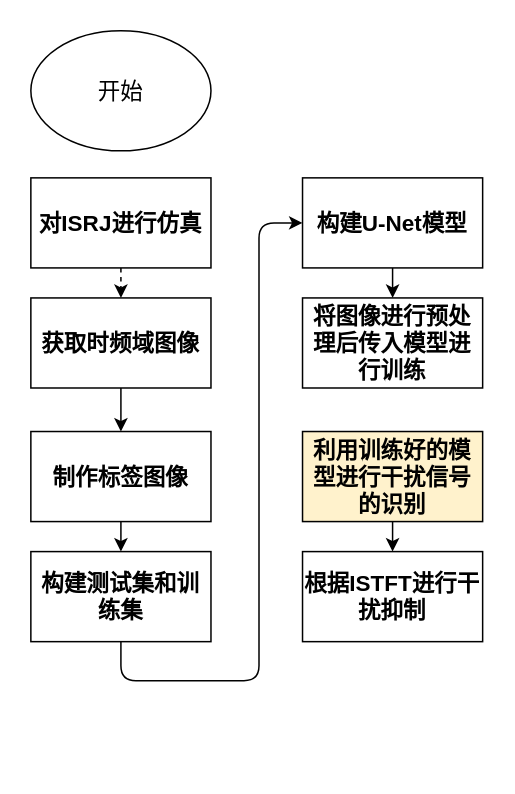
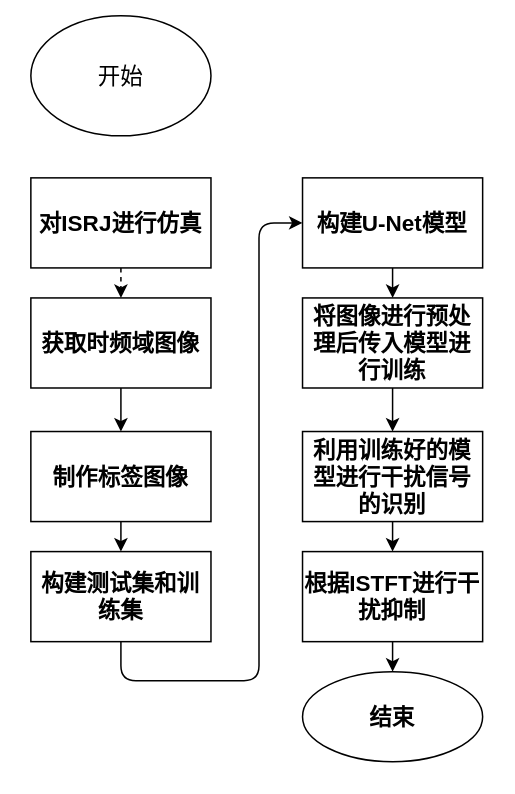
node "开始": moved (121, 91) -> (121, 76)
edge "将图像进行预处理后传入模型进行训练" -> "利用训练好的模型进行干扰信号的识别": added
node "利用训练好的模型进行干扰信号的识别": fillcolor #fff2cc -> #ffffff
edge "根据ISTFT进行干扰抑制" -> "结束": added
node "结束": added
